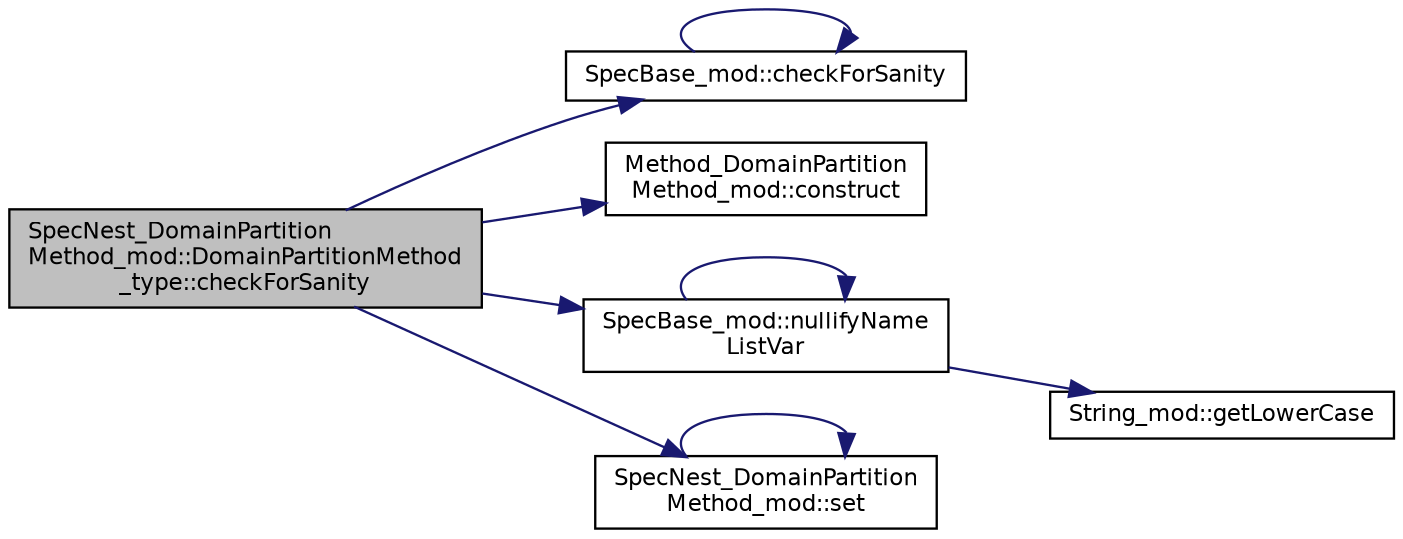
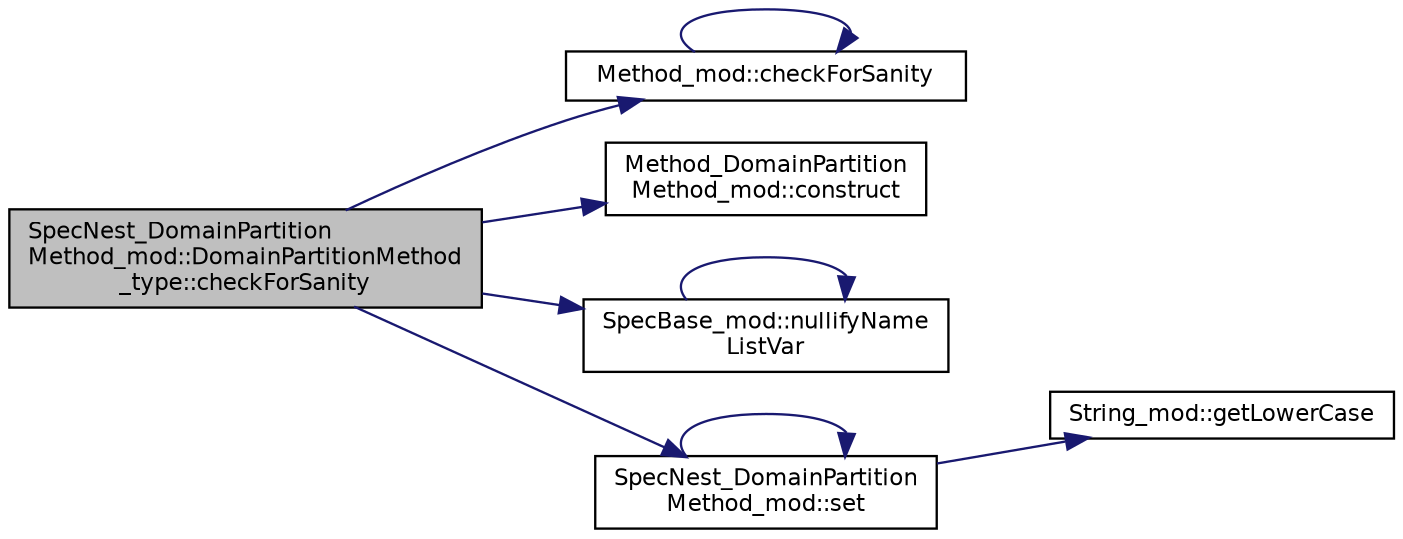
node "SpecBase_mod::checkForSanity": label "SpecBase_mod::checkForSanity" -> "Method_mod::checkForSanity"
edge "SpecBase_mod::nullifyName ListVar" -> "String_mod::getLowerCase": now "SpecNest_DomainPartition Method_mod::set" -> "String_mod::getLowerCase"
